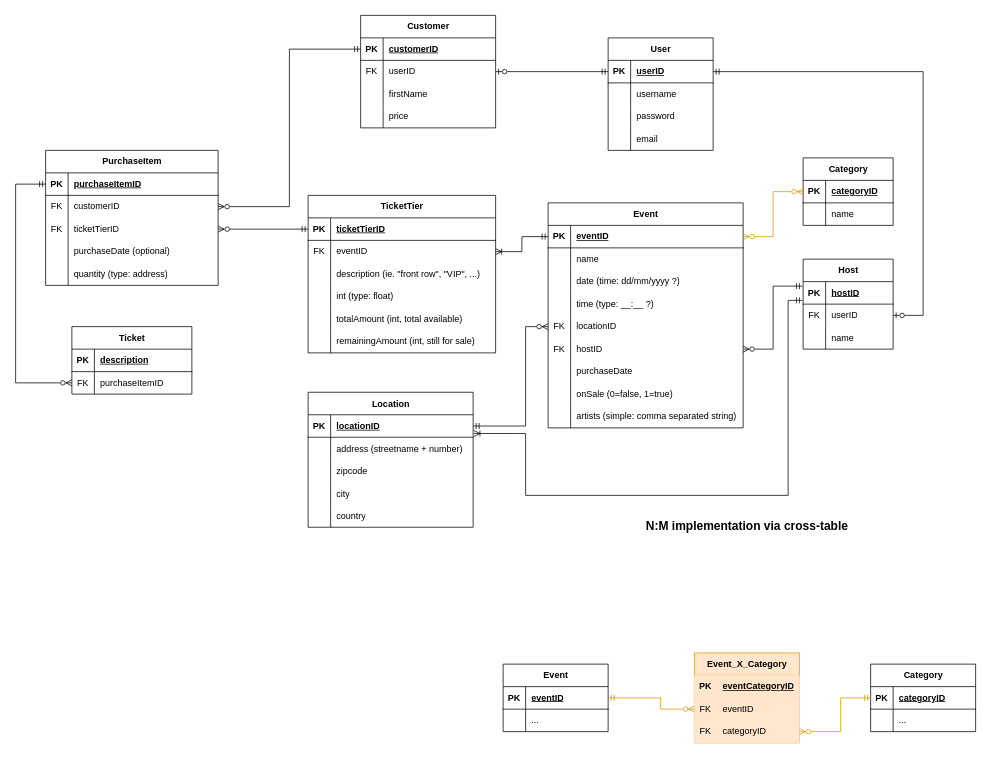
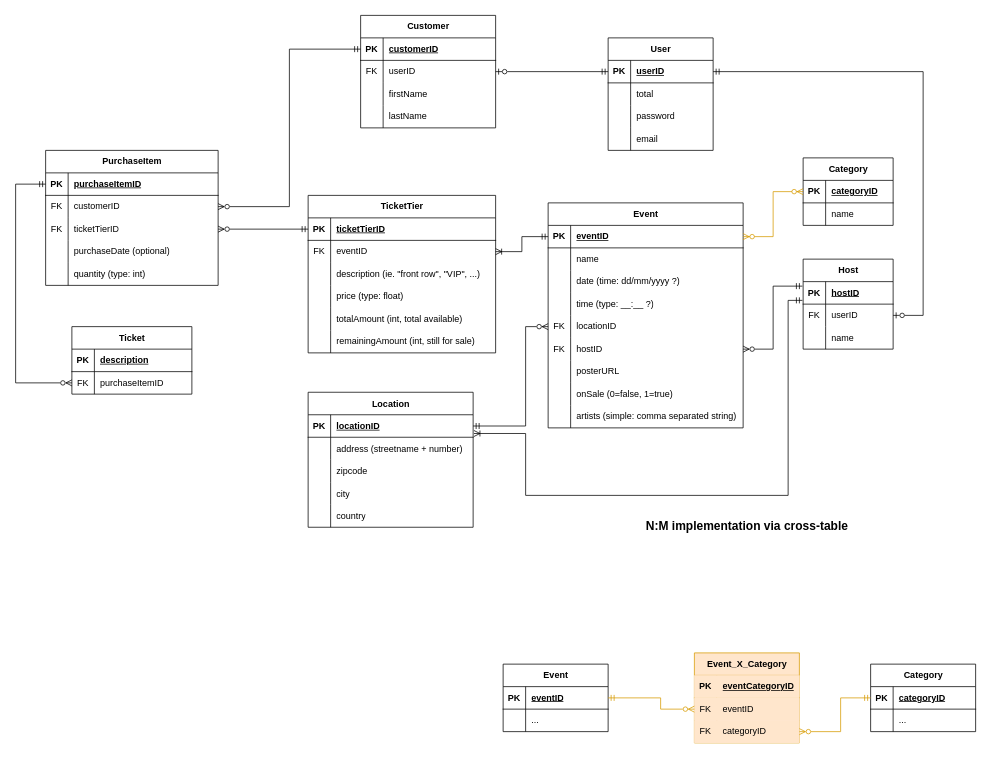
node "username": label "username" -> "total"
node "price": label "price" -> "lastName"
node "quantity (type: address)": label "quantity (type: address)" -> "quantity (type: int)"
node "int (type: float)": label "int (type: float)" -> "price (type: float)"
node "purchaseDate": label "purchaseDate" -> "posterURL"
